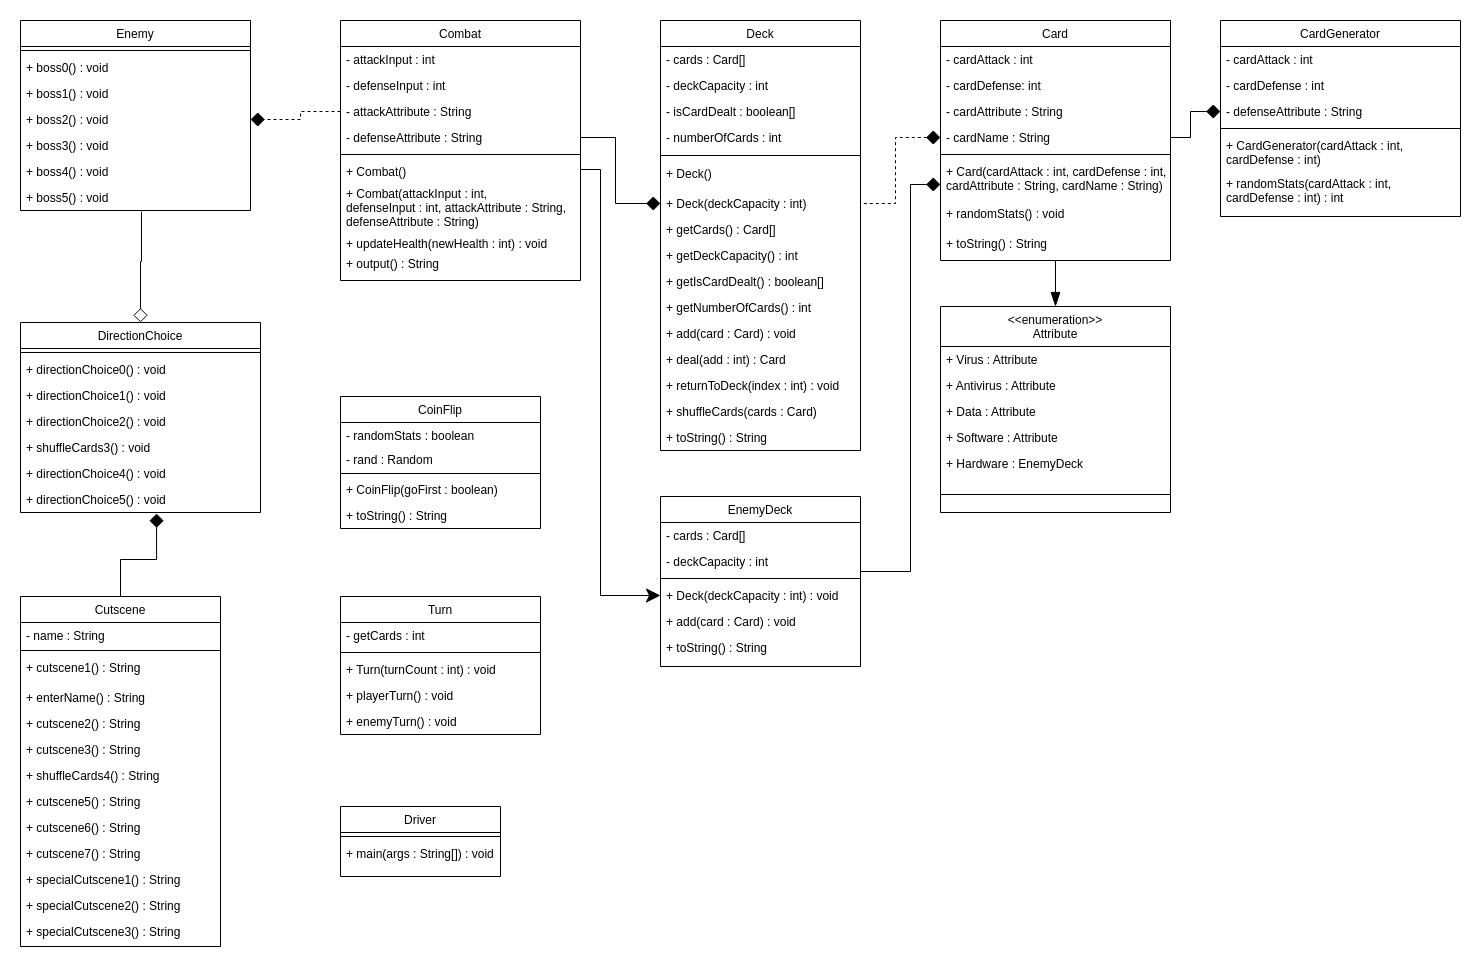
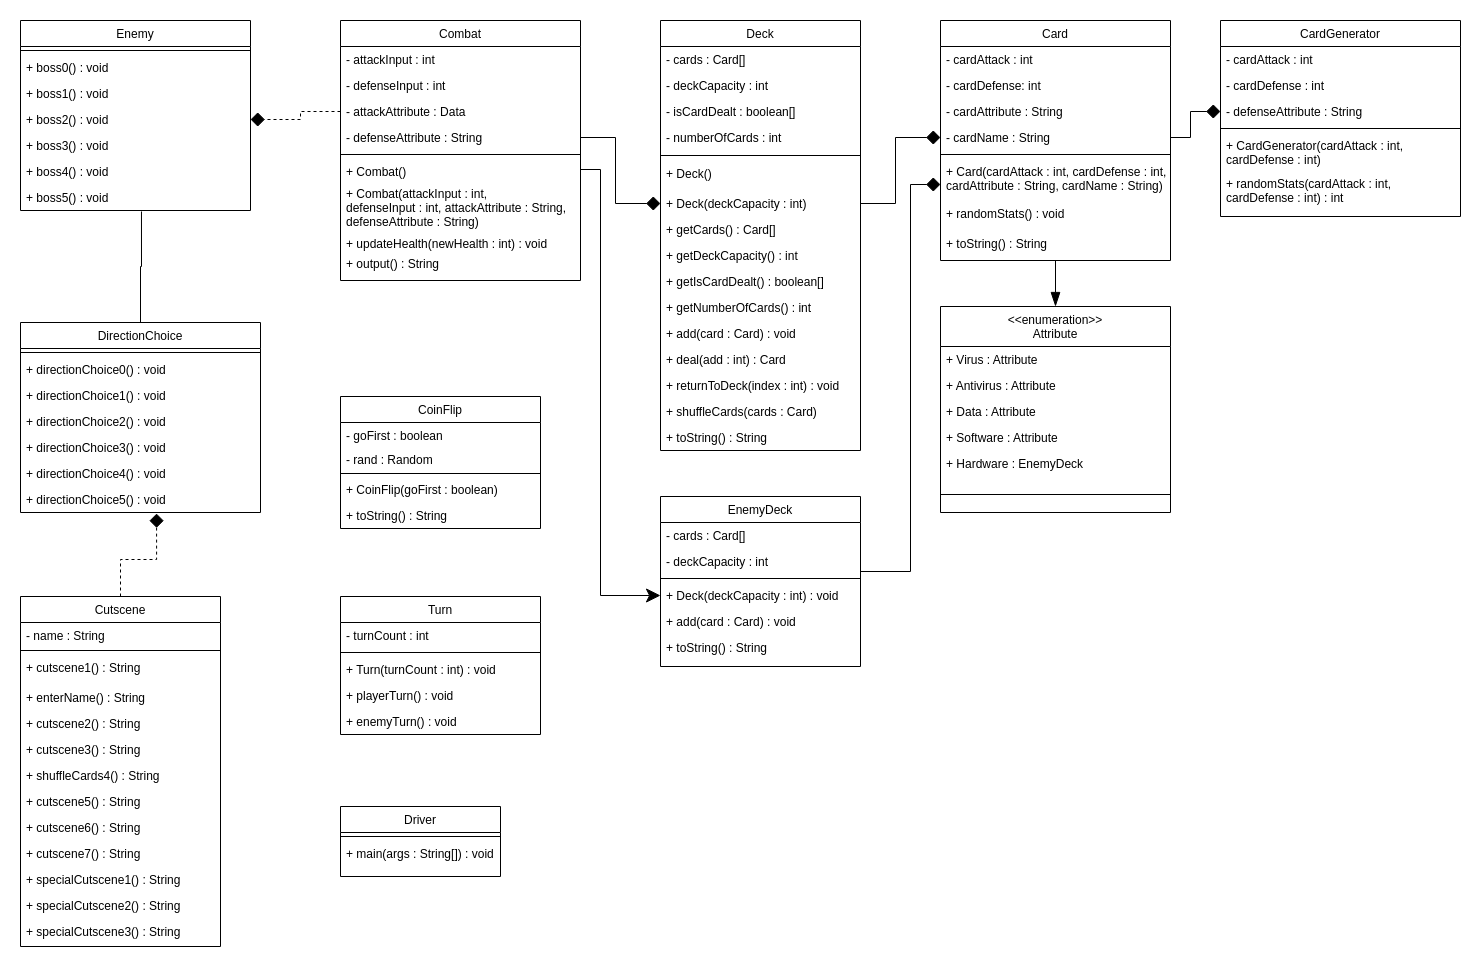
node "- attackAttribute : String": label "- attackAttribute : String" -> "- attackAttribute : Data"
edge "+ Deck(deckCapacity : int)" -> "- cardName : String": style dashed -> solid
edge "+ boss5() : void" -> "DirectionChoice": arrowhead diamond -> none
node "- randomStats : boolean": label "- randomStats : boolean" -> "- goFirst : boolean"
node "+ shuffleCards3() : void": label "+ shuffleCards3() : void" -> "+ directionChoice3() : void"
edge "Cutscene" -> "+ directionChoice5() : void": style solid -> dashed
node "- getCards : int": label "- getCards : int" -> "- turnCount : int"
